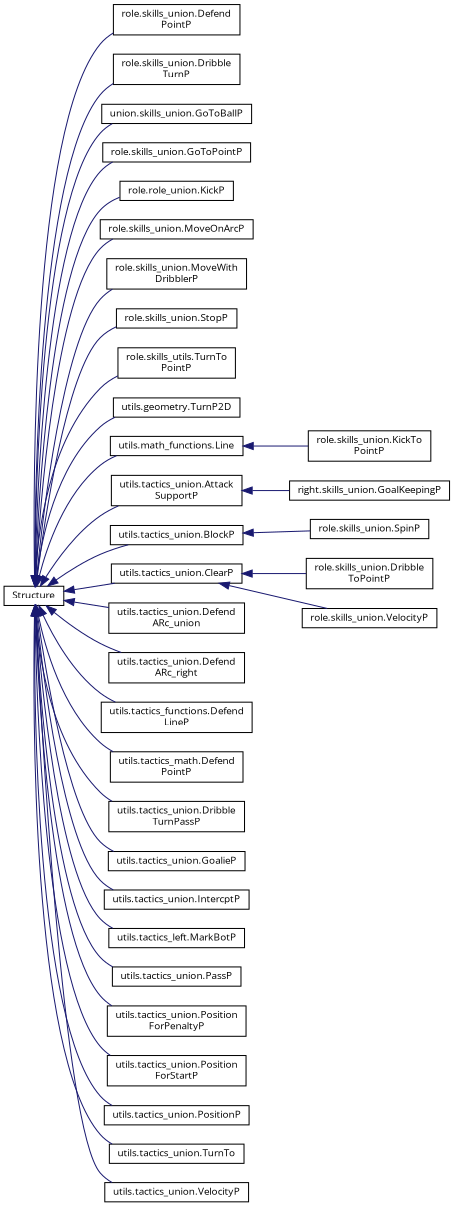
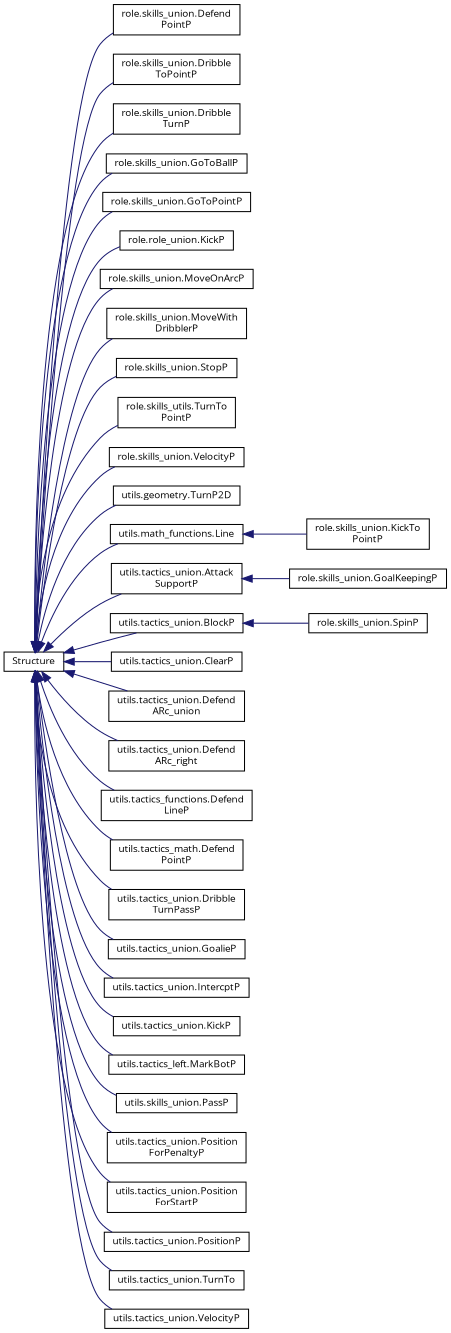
node "union.skills_union.GoToBallP": label "union.skills_union.GoToBallP" -> "role.skills_union.GoToBallP"
node "right.skills_union.GoalKeepingP": label "right.skills_union.GoalKeepingP" -> "role.skills_union.GoalKeepingP"
edge "role.skills_union.Dribble ToPointP" -> "utils.tactics_union.ClearP": now "role.skills_union.Dribble ToPointP" -> "Structure"
edge "role.skills_union.VelocityP" -> "utils.tactics_union.ClearP": now "role.skills_union.VelocityP" -> "Structure"
node "utils.tactics_union.PassP": label "utils.tactics_union.PassP" -> "utils.skills_union.PassP"
node "utils.tactics_union.KickP": added
